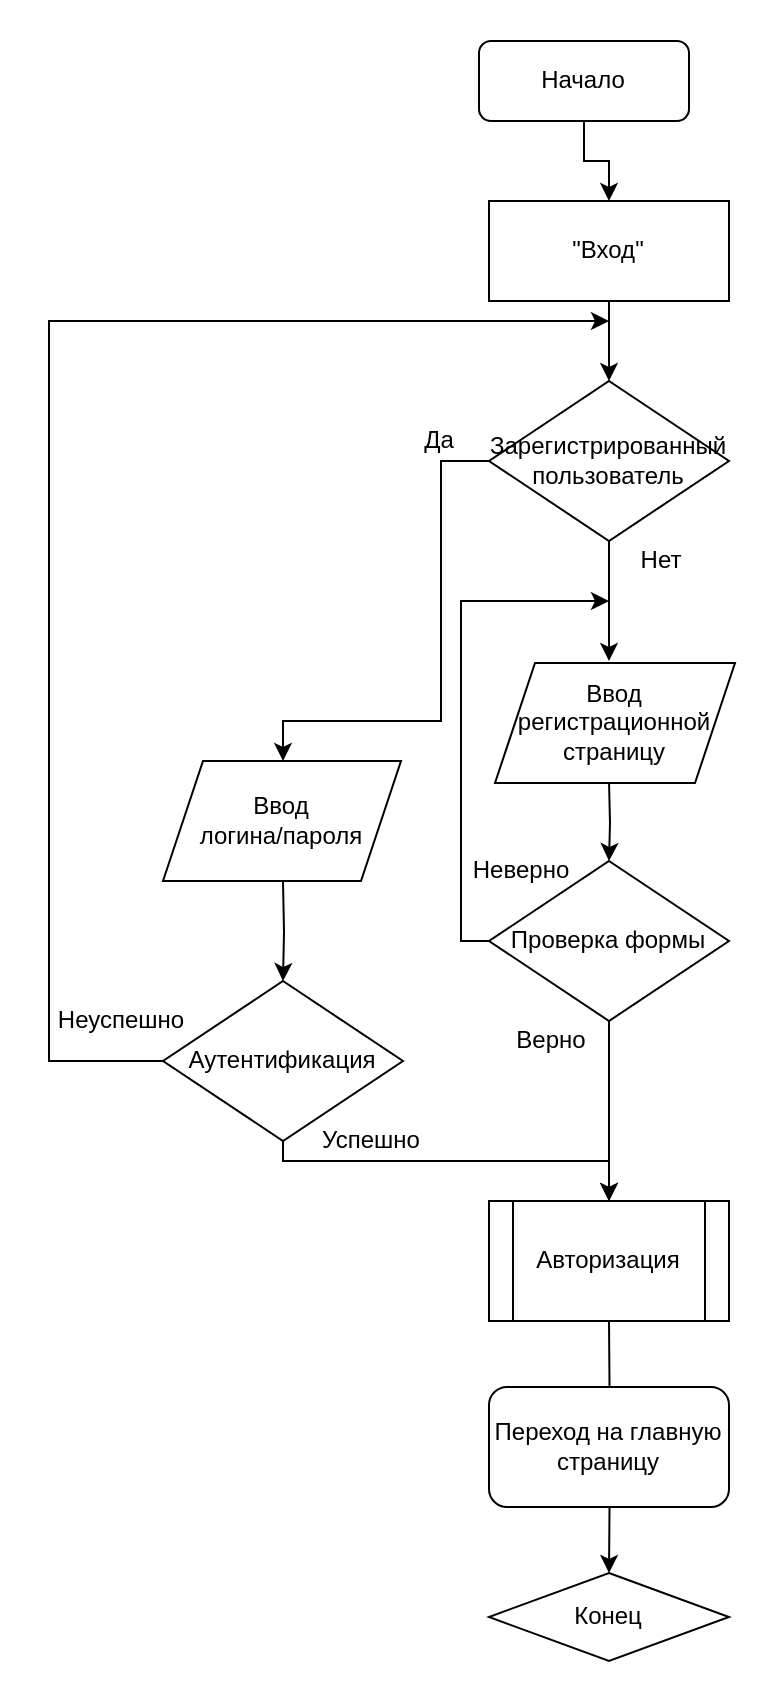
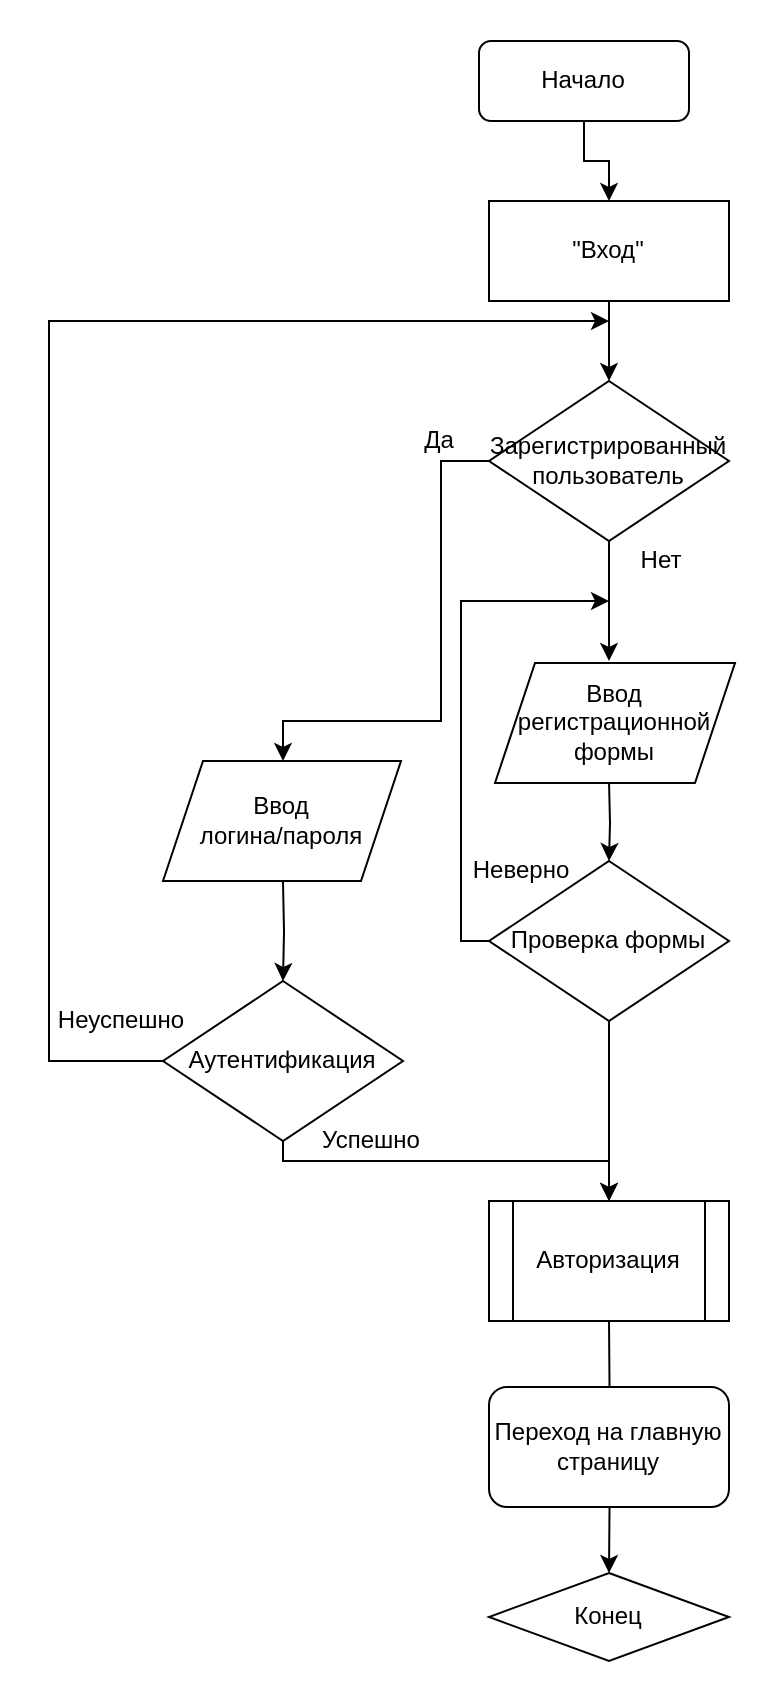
node "Ввод регистрационной страницу": label "Ввод регистрационной страницу" -> "Ввод регистрационной формы"
node "Верно": removed
